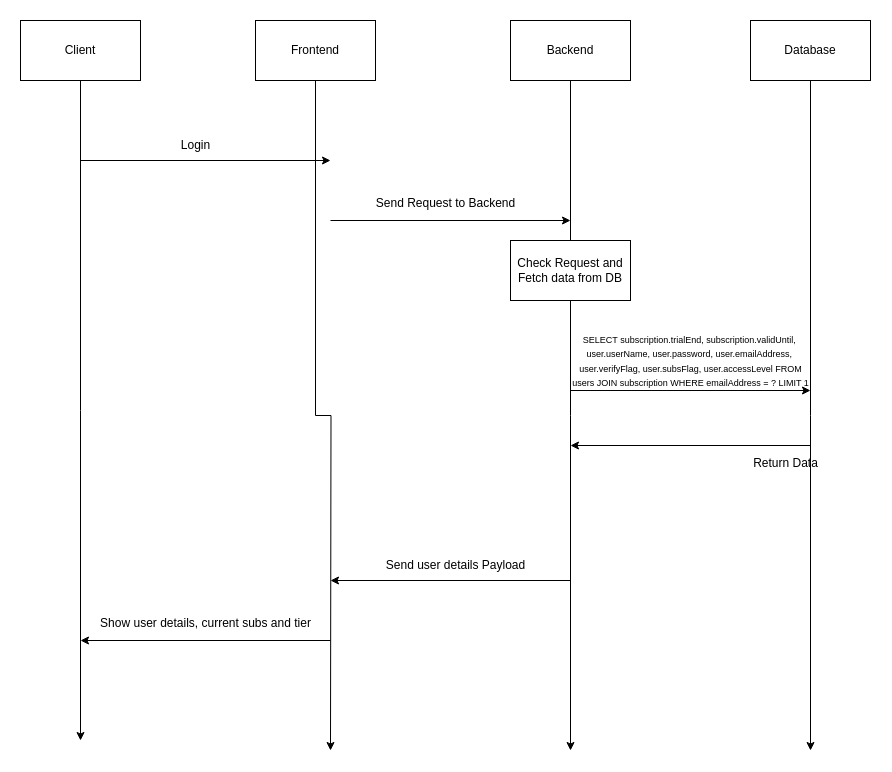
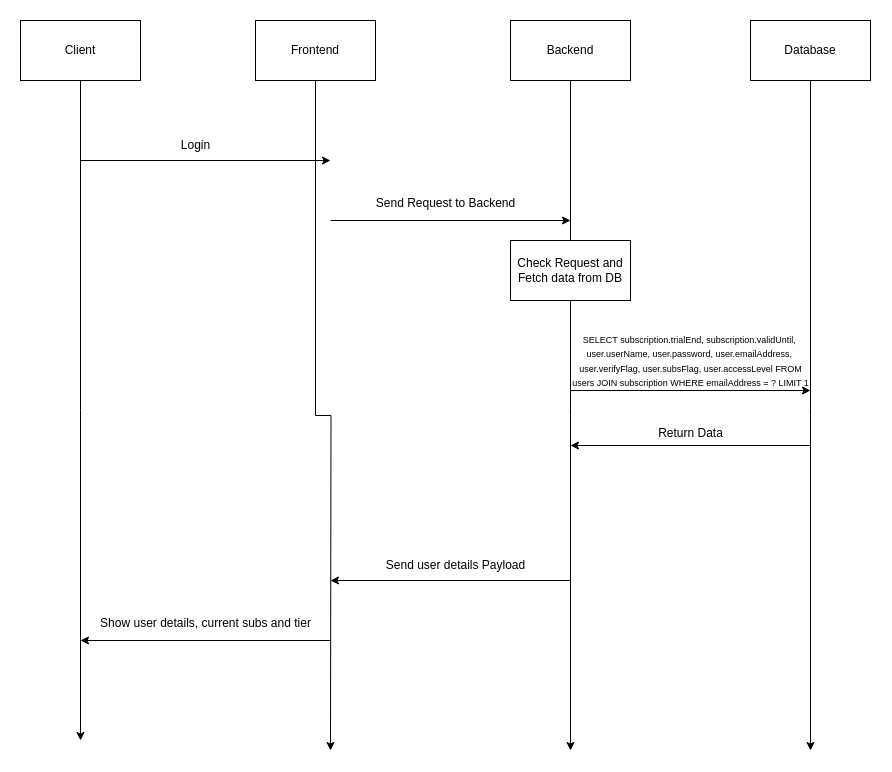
node "Return Data": moved (786, 464) -> (691, 434)
